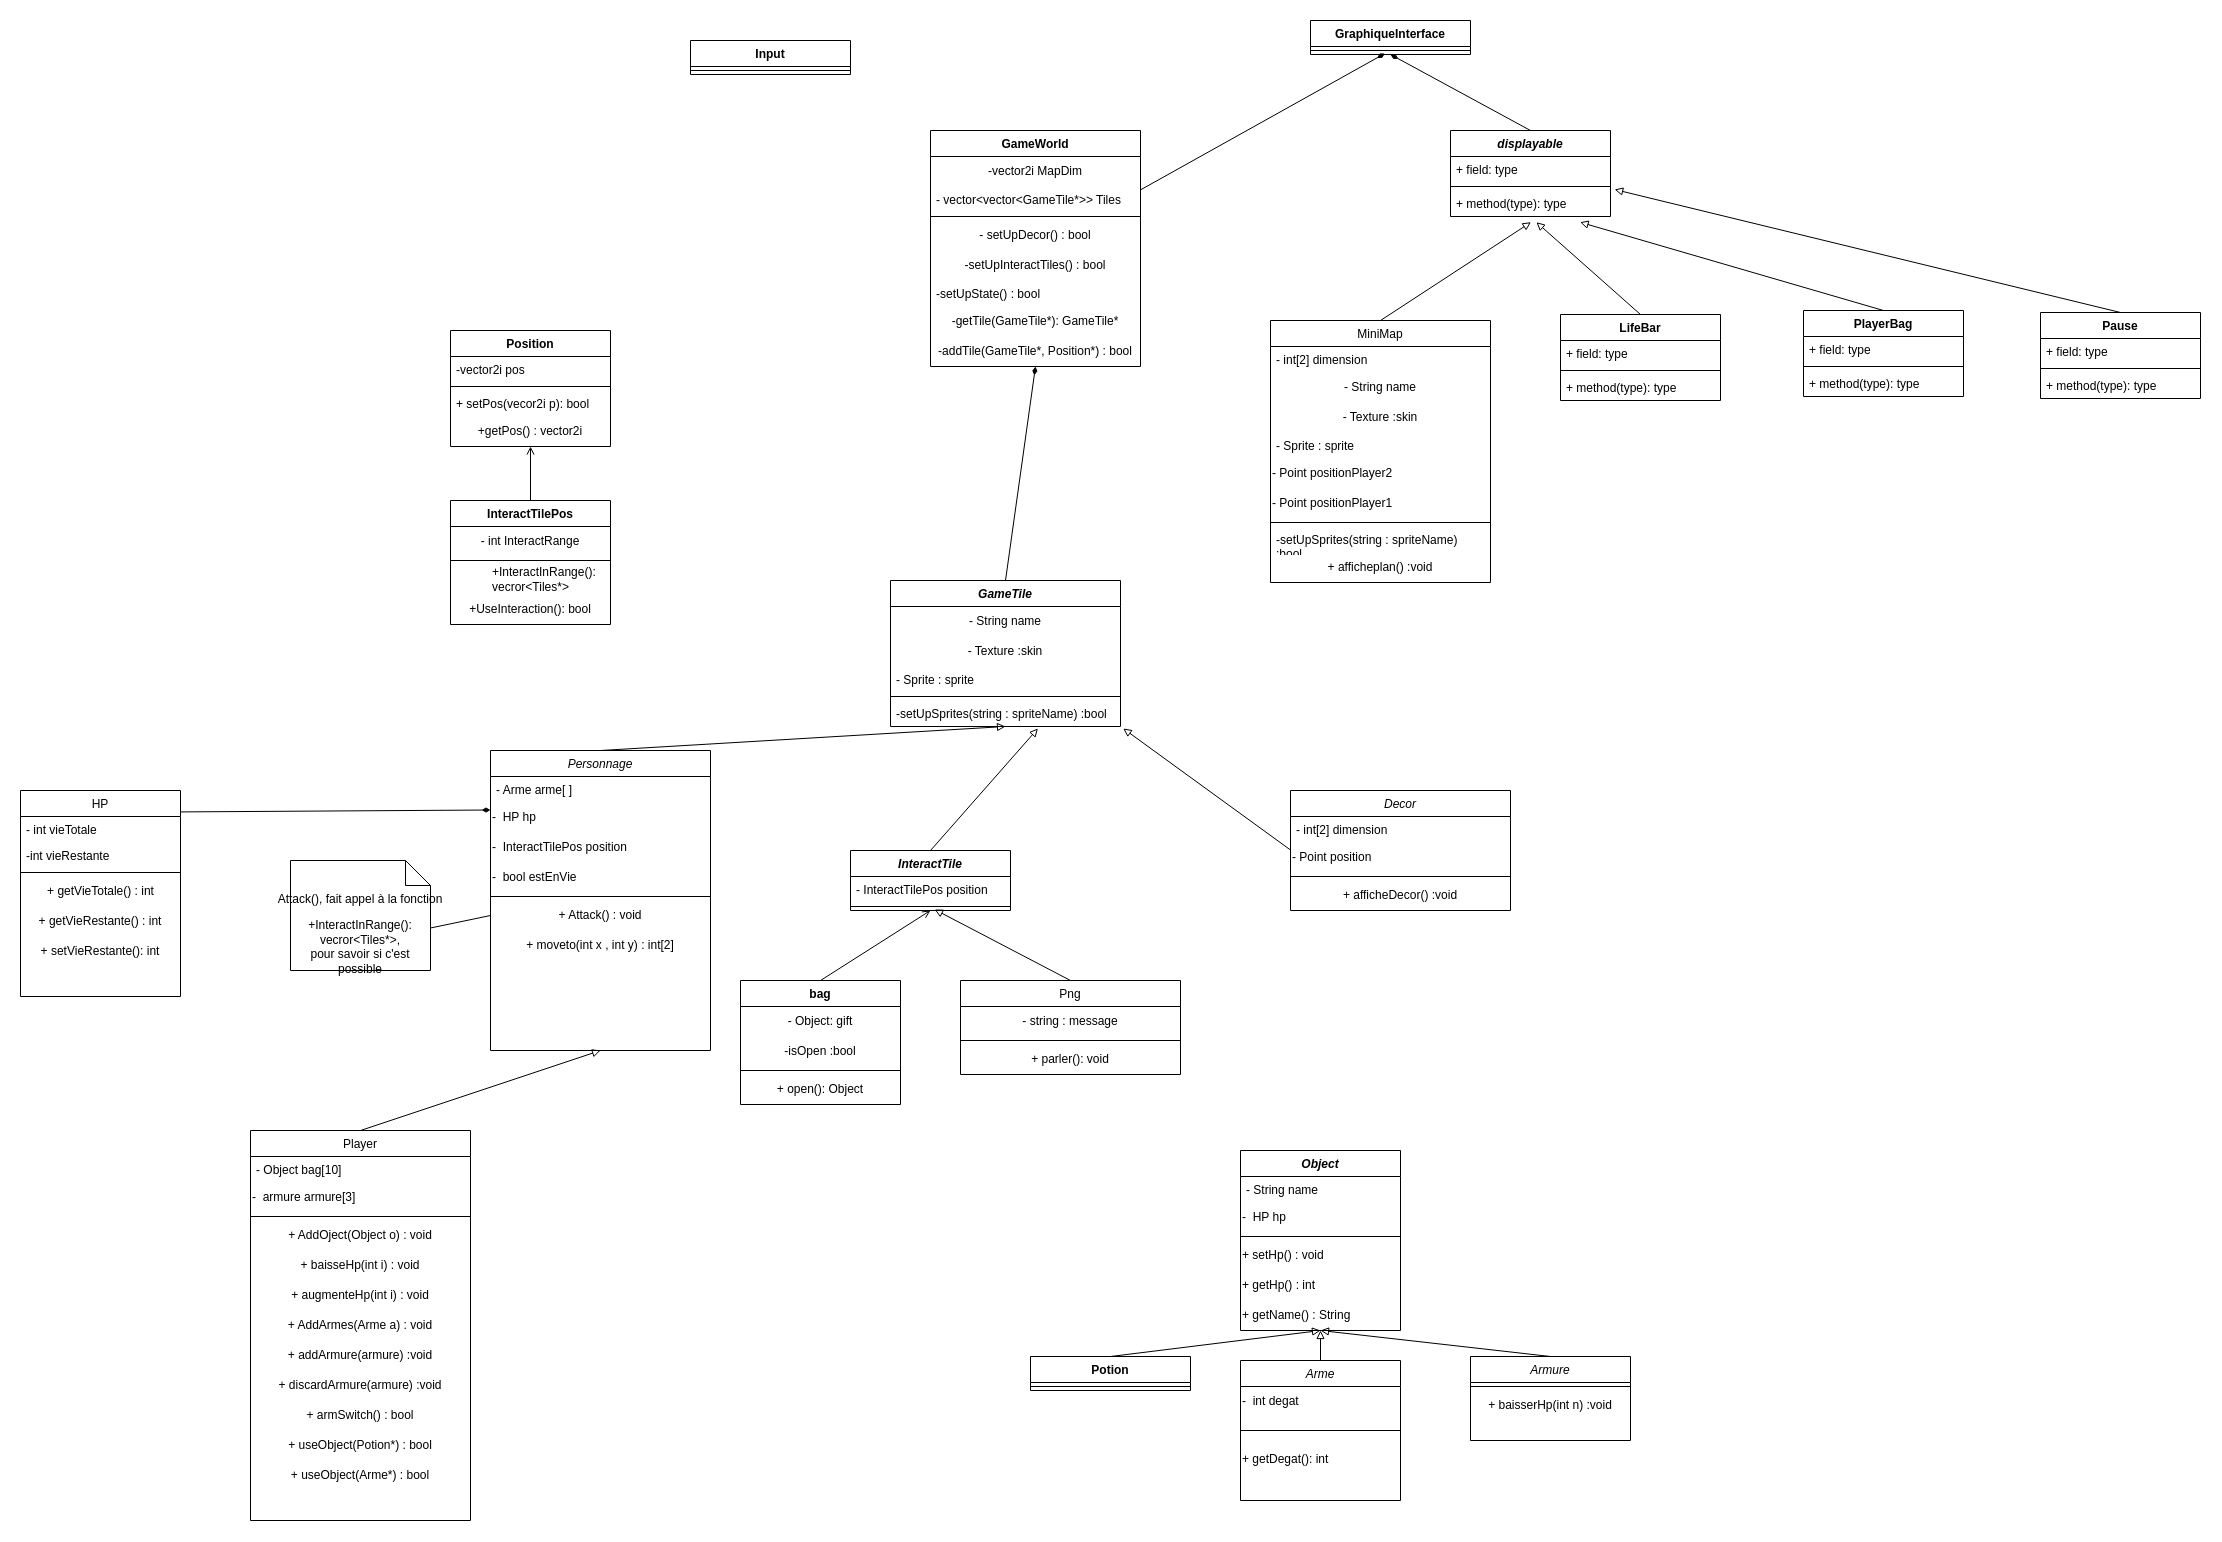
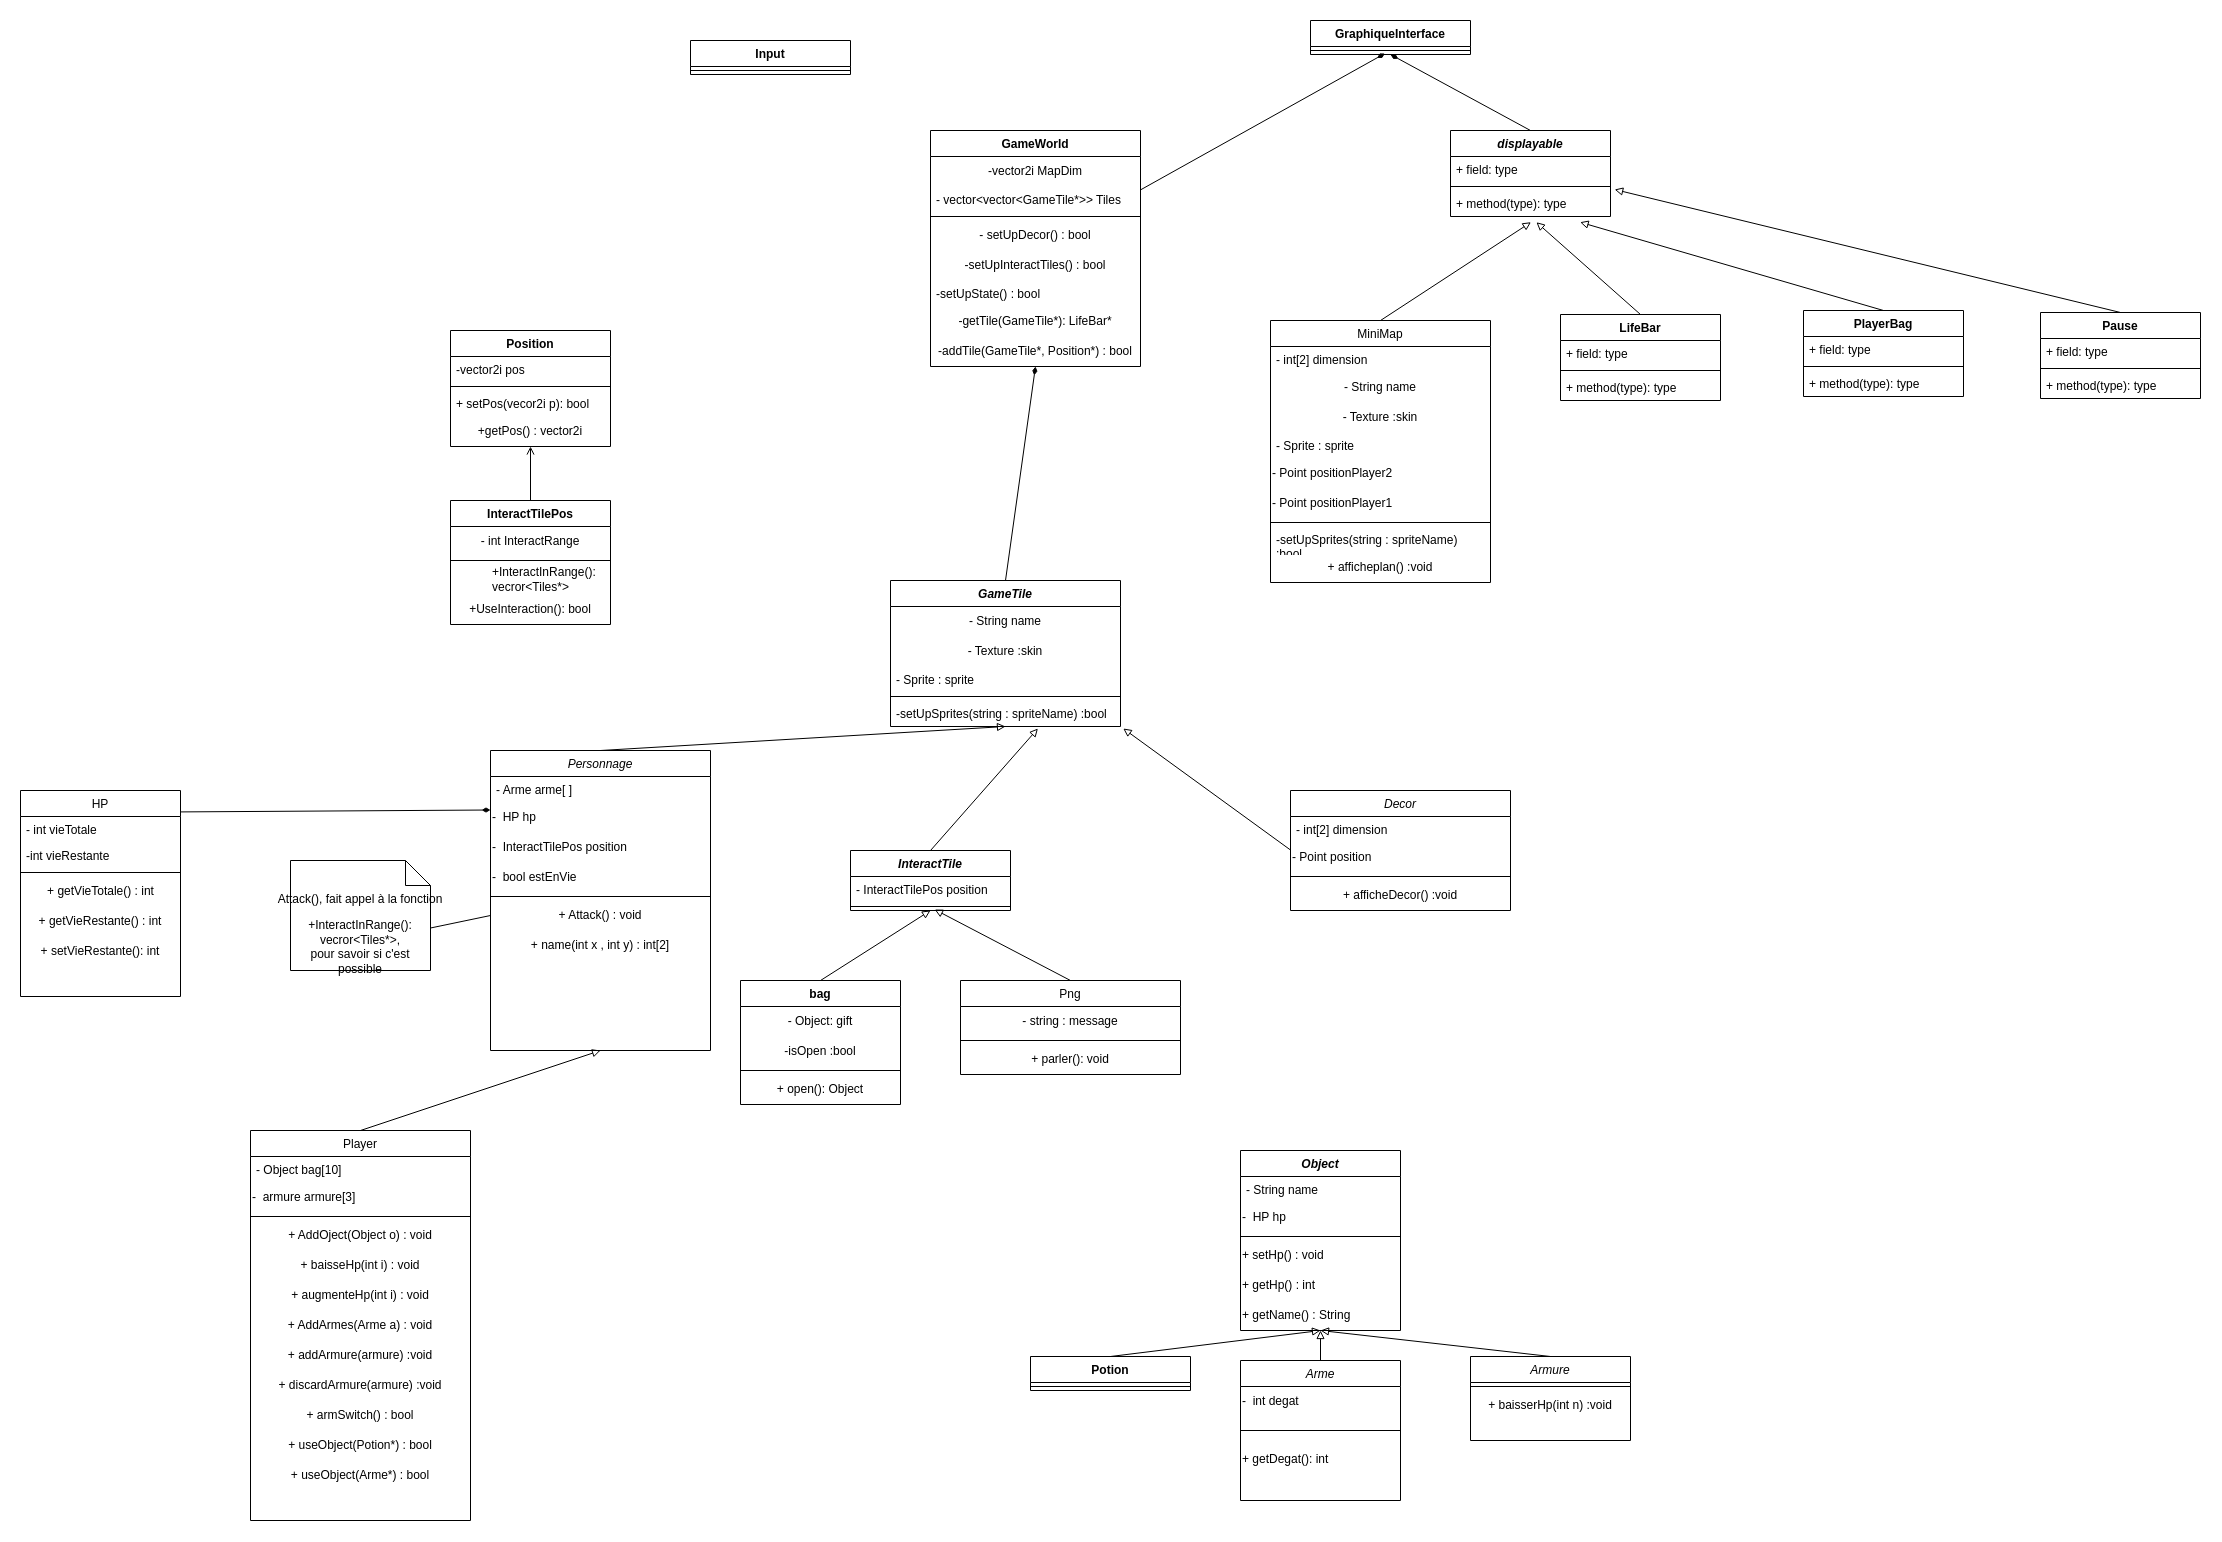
node "-getTile(GameTile*): GameTile*": label "-getTile(GameTile*): GameTile*" -> "-getTile(GameTile*): LifeBar*"
edge "bag" -> "InteractTile": arrowhead open -> block
node "+ moveto(int x , int y) : int[2]": label "+ moveto(int x , int y) : int[2]" -> "+ name(int x , int y) : int[2]"
